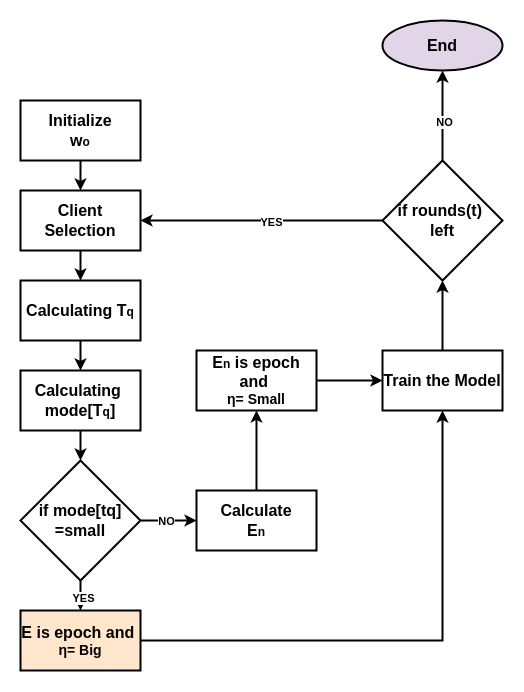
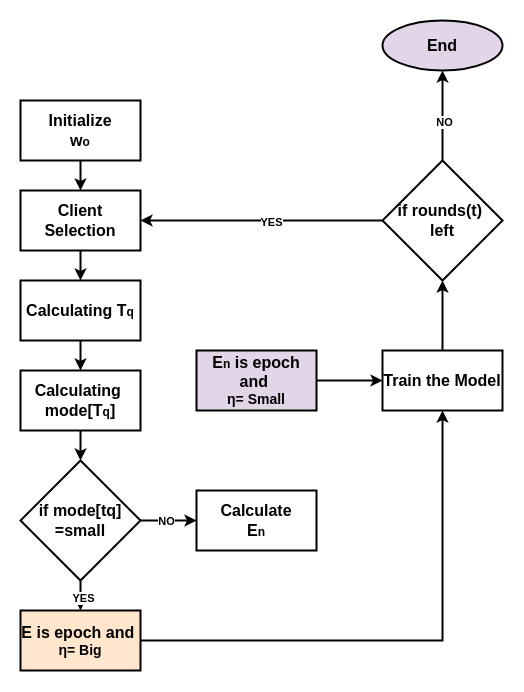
node "En is epoch and η= Small": fillcolor #ffffff -> #e1d5e7
edge "Calculate En" -> "En is epoch and η= Small": removed
